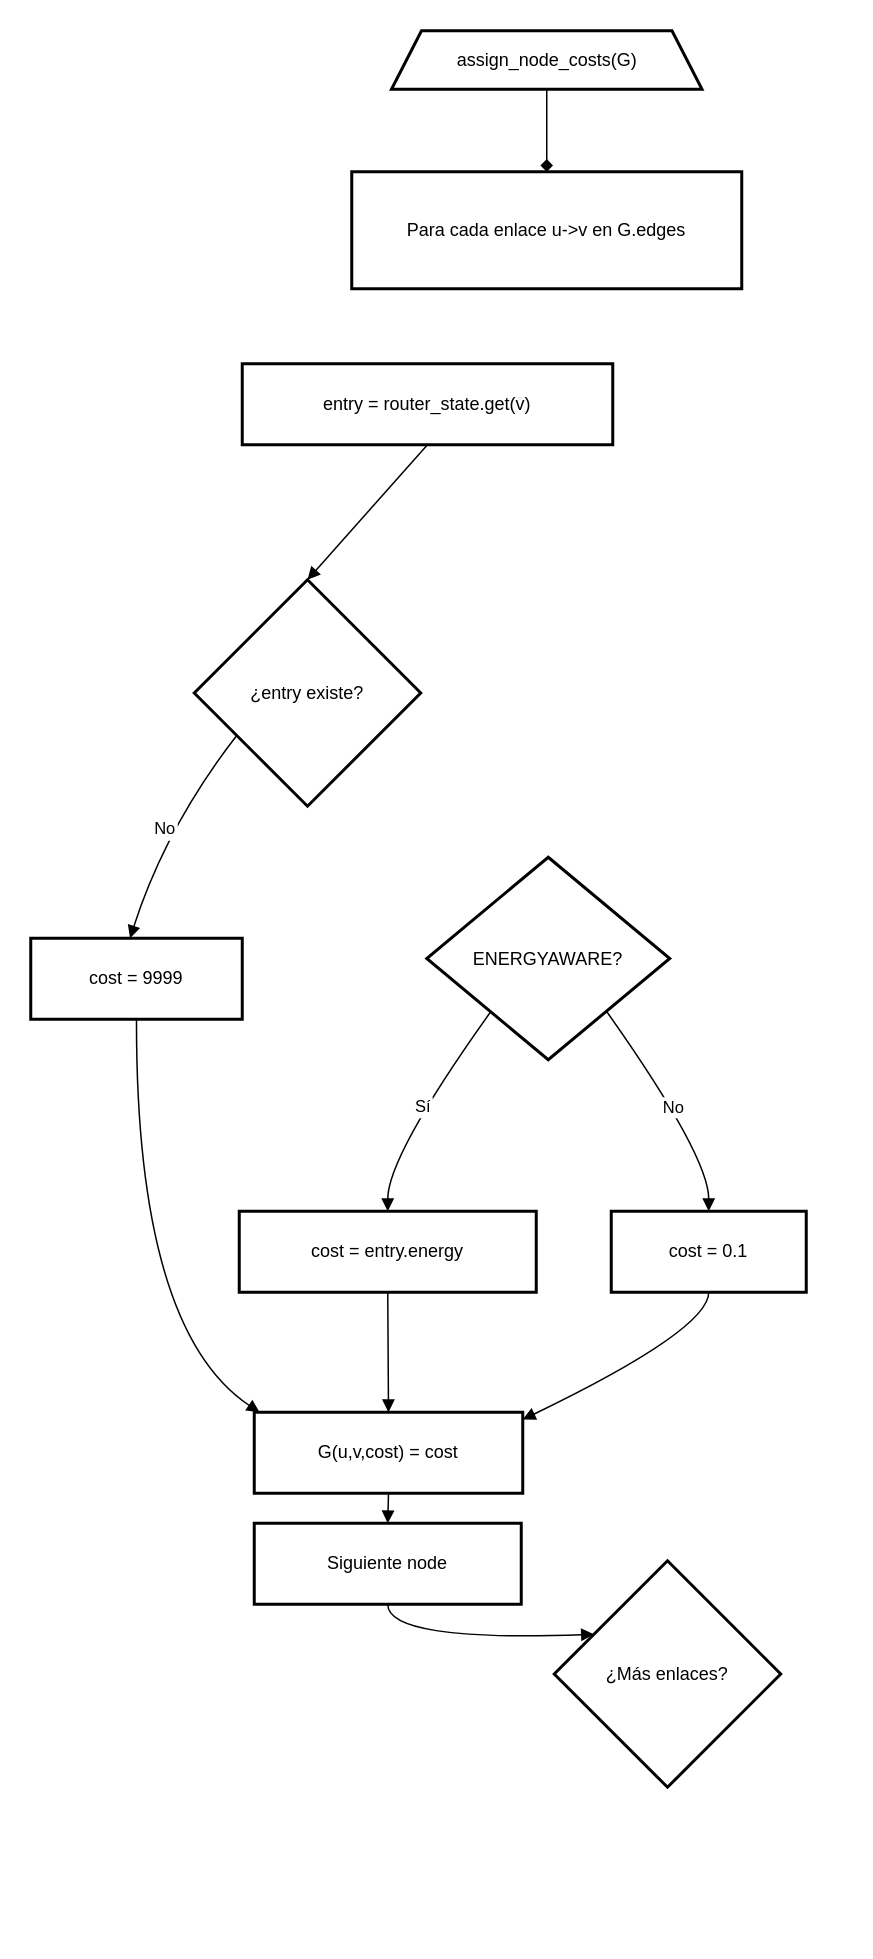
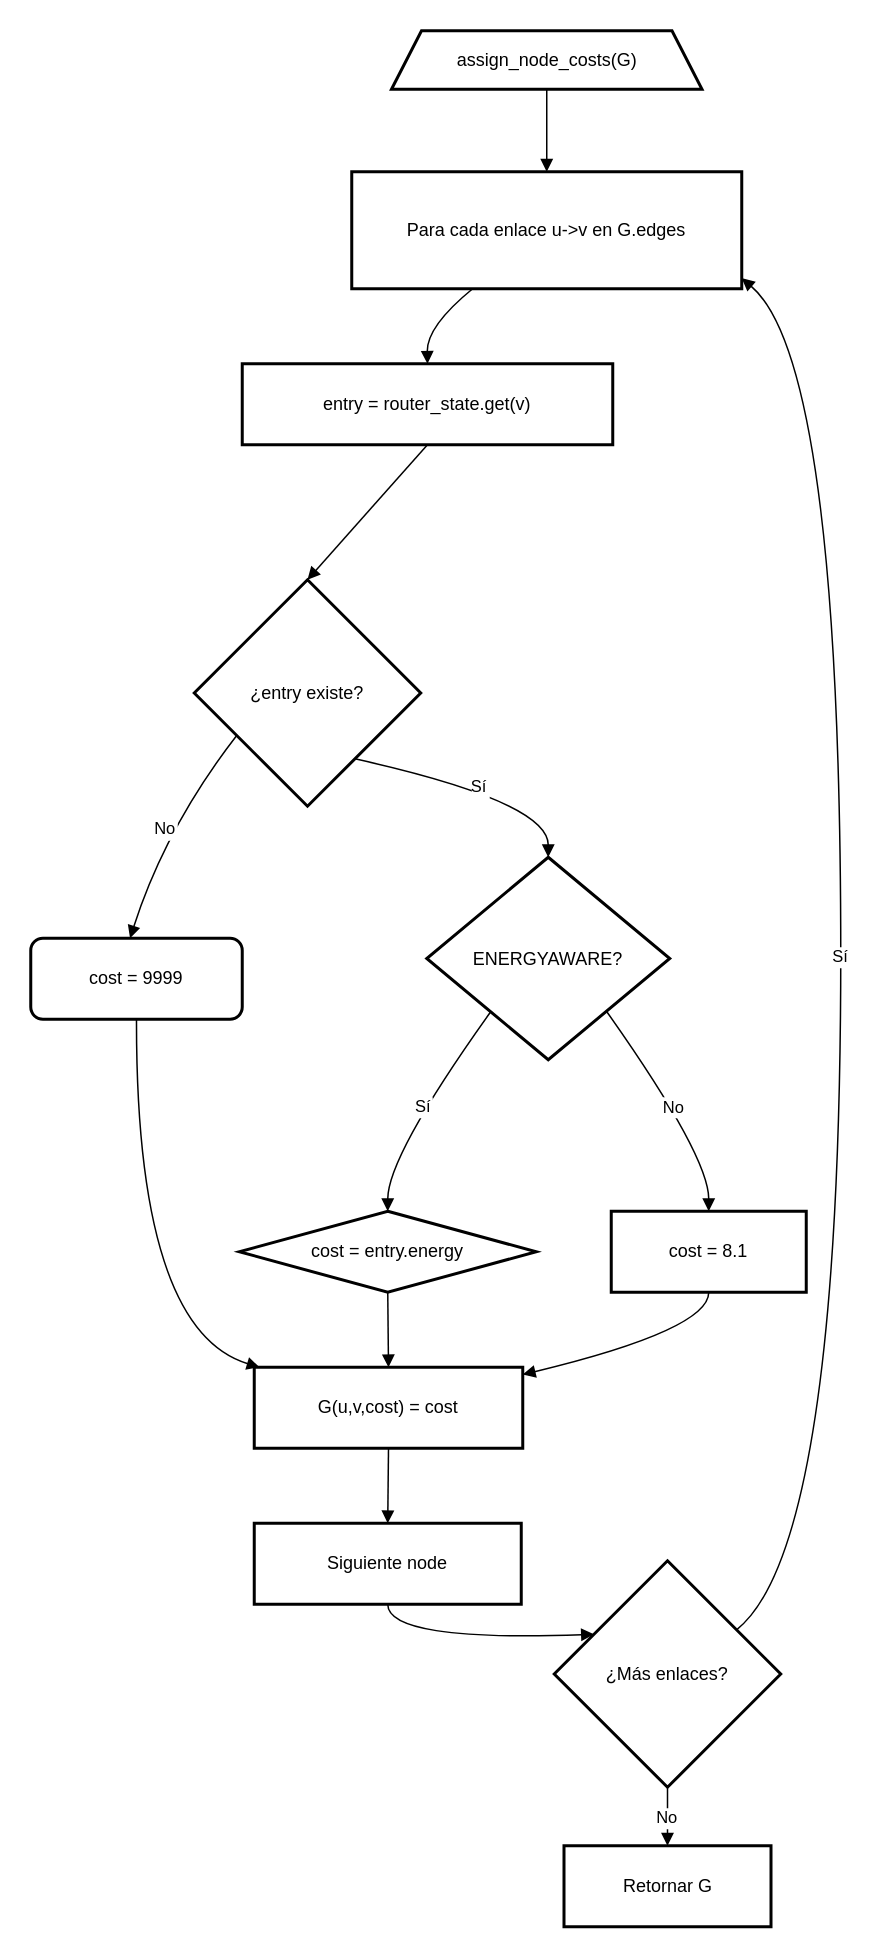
edge "assign_node_costs(G)" -> "Para cada enlace u->v en G.edges": arrowhead diamond -> block
edge "Para cada enlace u->v en G.edges" -> "entry = router_state.get(v)": added
edge "¿entry existe?" -> "ENERGYAWARE?": added, label "Sí"
edge "¿Más enlaces?" -> "Para cada enlace u->v en G.edges": added, label "Sí"
node "cost = 9999": shape rectangle -> rounded rectangle
node "cost = entry.energy": shape rectangle -> diamond
node "cost = 0.1": label "cost = 0.1" -> "cost = 8.1"
node "G(u,v,cost) = cost": moved (389, 1453) -> (389, 1408)
edge "¿Más enlaces?" -> "Retornar G": added, label "No"
node "Retornar G": added
